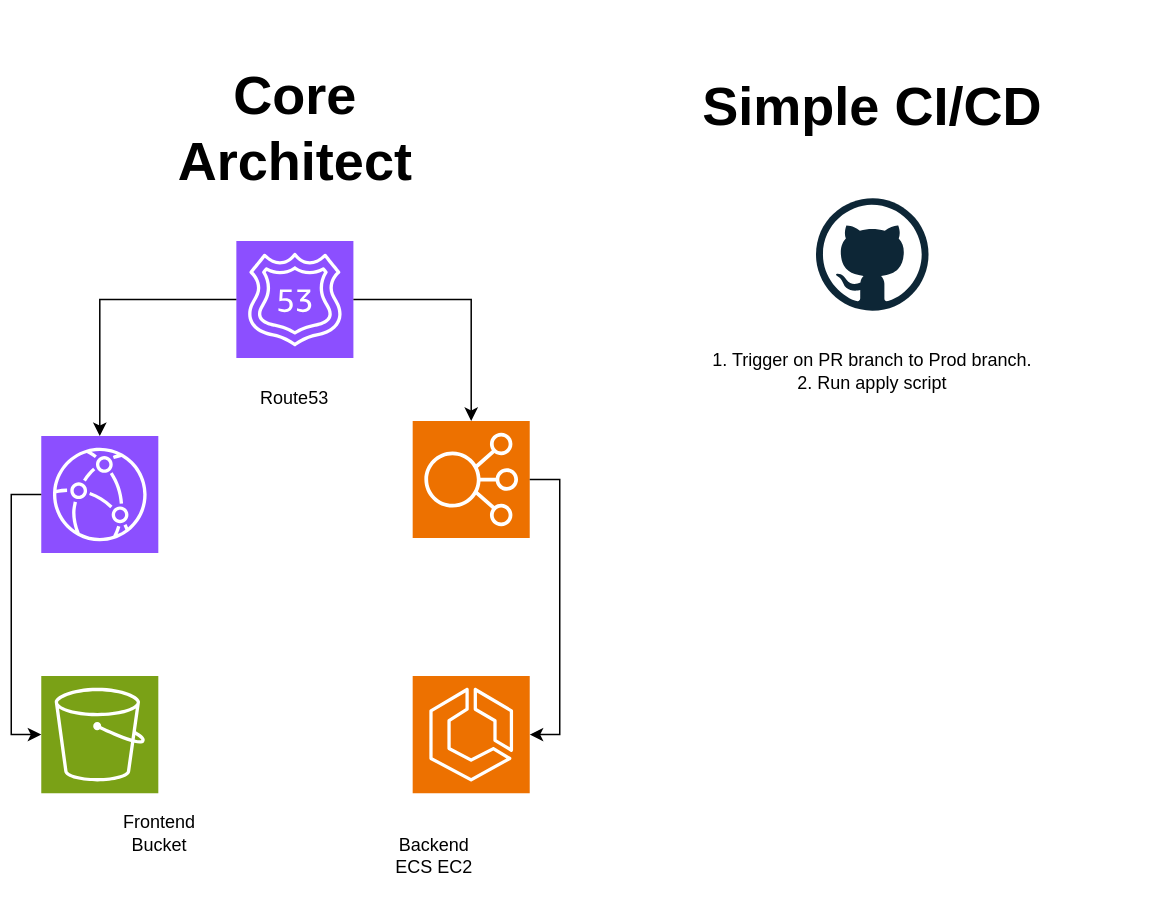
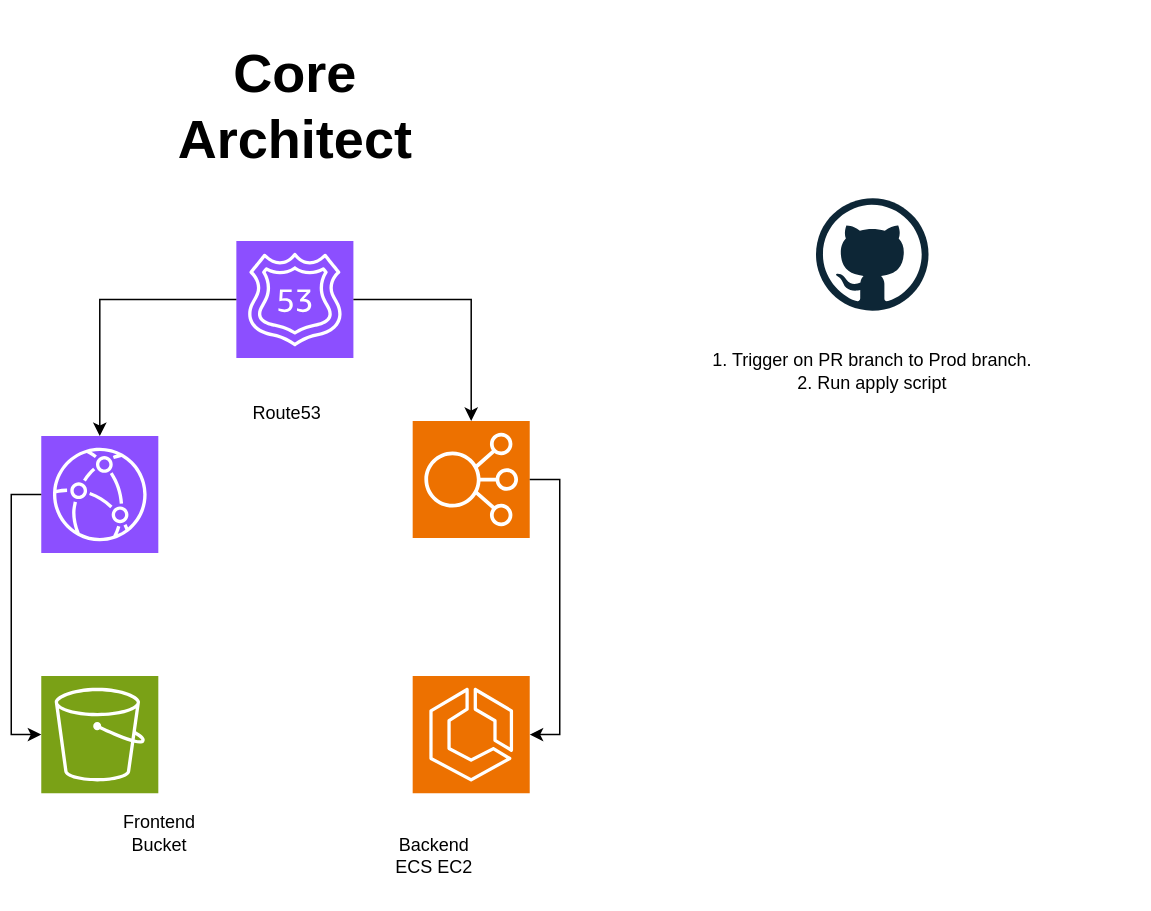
node "Simple CI/CD": removed
node "Core Architect": moved (295, 128) -> (295, 106)
node "Route53": moved (295, 398) -> (287, 413)
